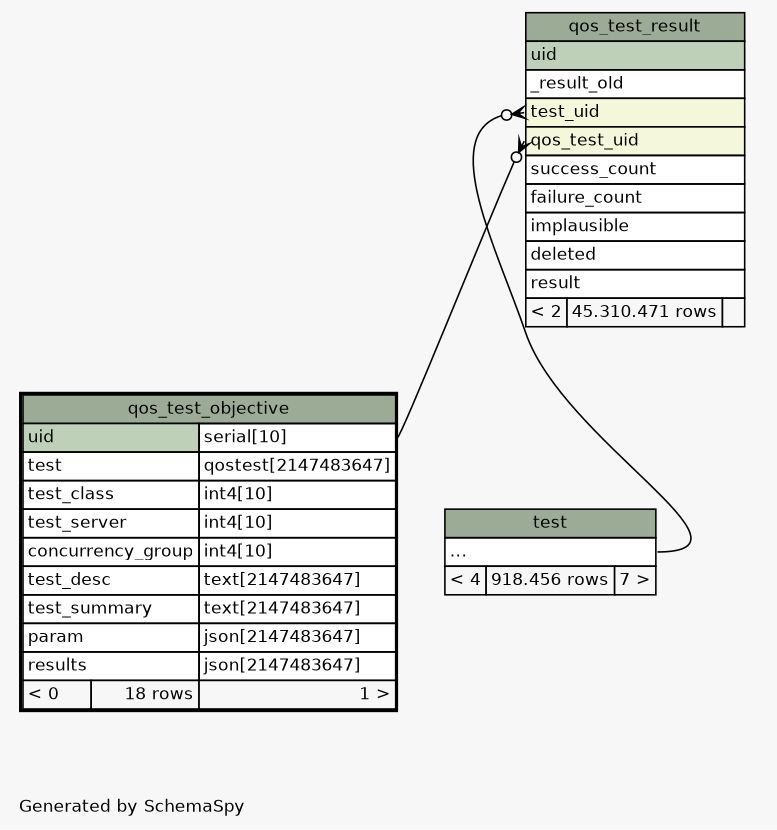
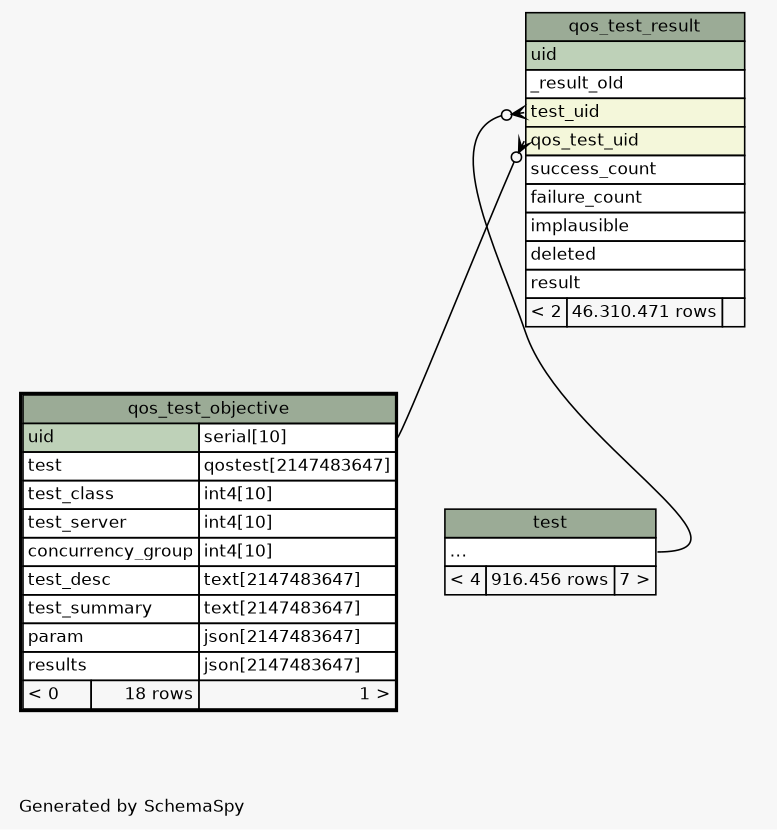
node "qos_test_result": text "45.310.471 rows" -> "46.310.471 rows"
node "test": text "918.456 rows" -> "916.456 rows"
